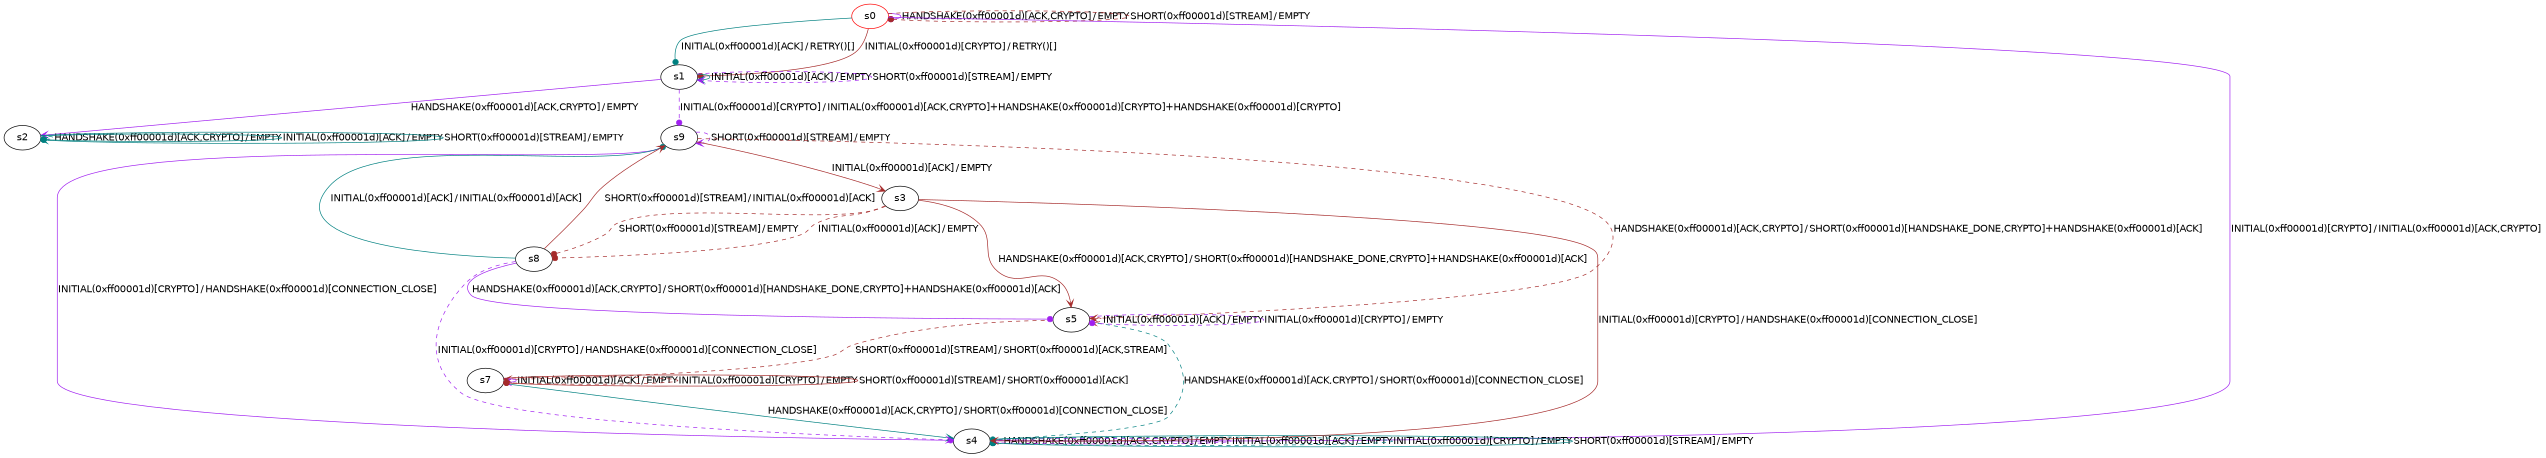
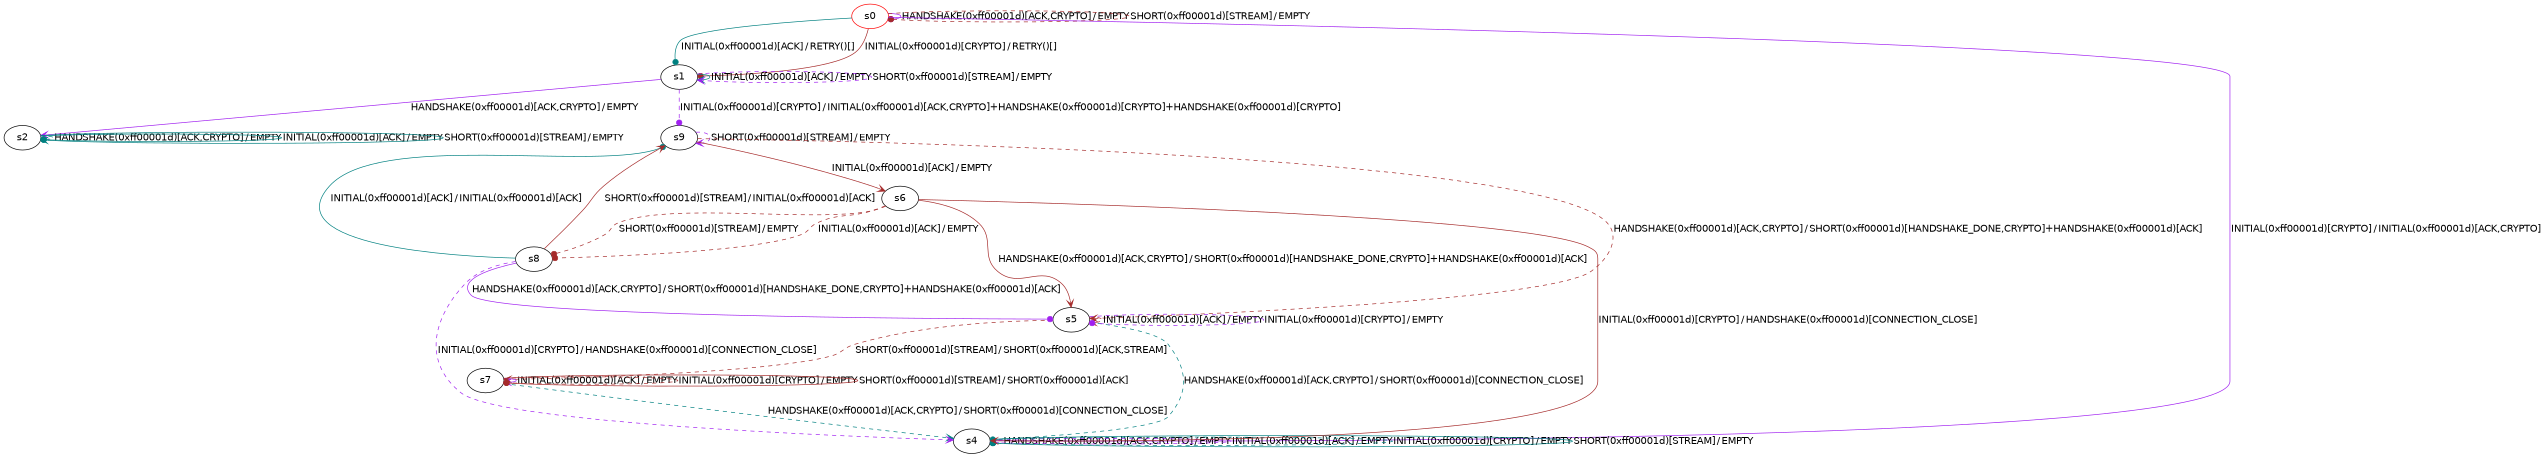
node "s3": label "s3" -> "s6"
edge "s9" -> "s4": removed, label "INITIAL(0xff00001d)[CRYPTO] / HANDSHAKE(0xff00001d)[CONNECTION_CLOSE]"
edge "s7" -> "s4": style solid -> dashed
